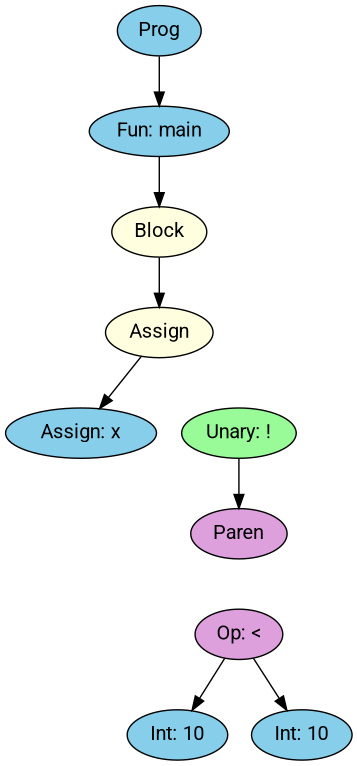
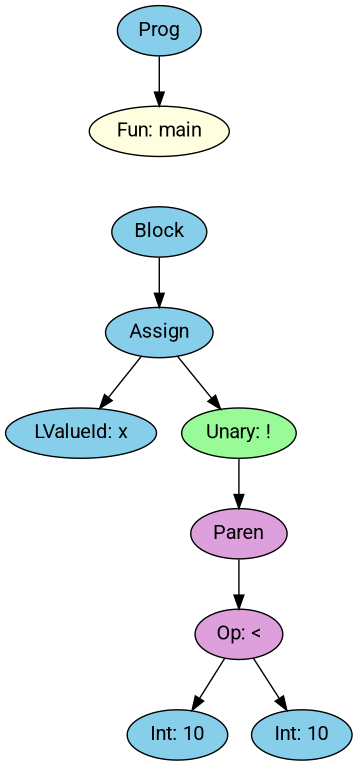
node "Fun: main": fillcolor skyblue -> lightyellow
edge "Fun: main" -> "Block": removed
node "Block": fillcolor lightyellow -> skyblue
node "Assign": fillcolor lightyellow -> skyblue
edge "Assign" -> "Unary: !": added
node "Assign: x": label "Assign: x" -> "LValueId: x"
edge "Paren" -> "Op: <": added
